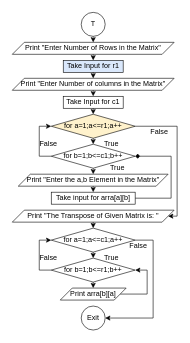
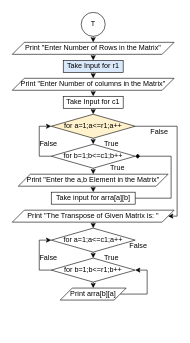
node "Exit": removed
edge "for a=1;a<=c1;a++" -> "Exit": removed
